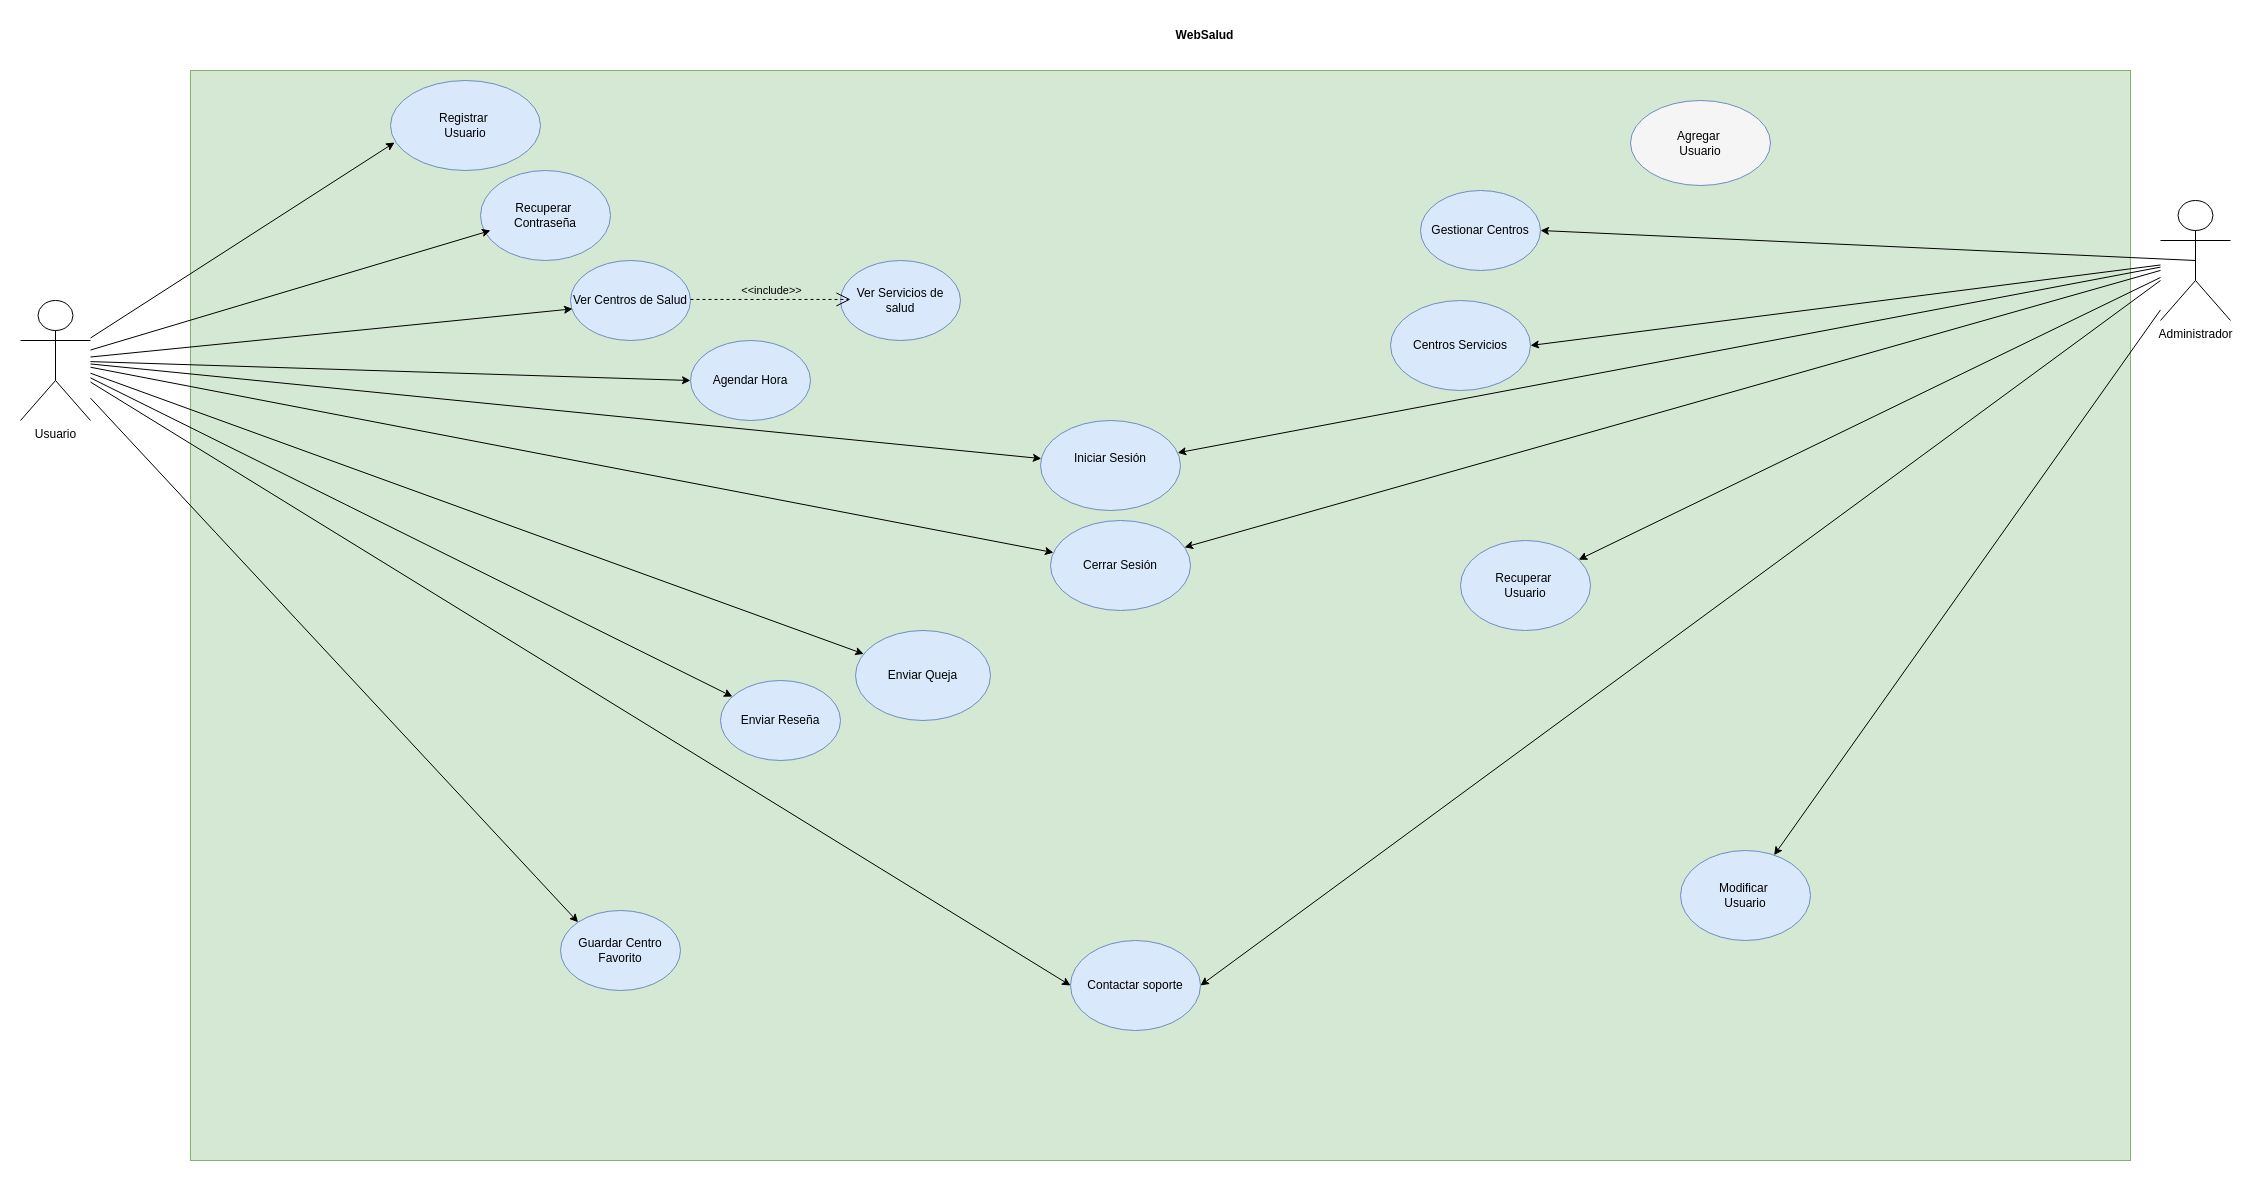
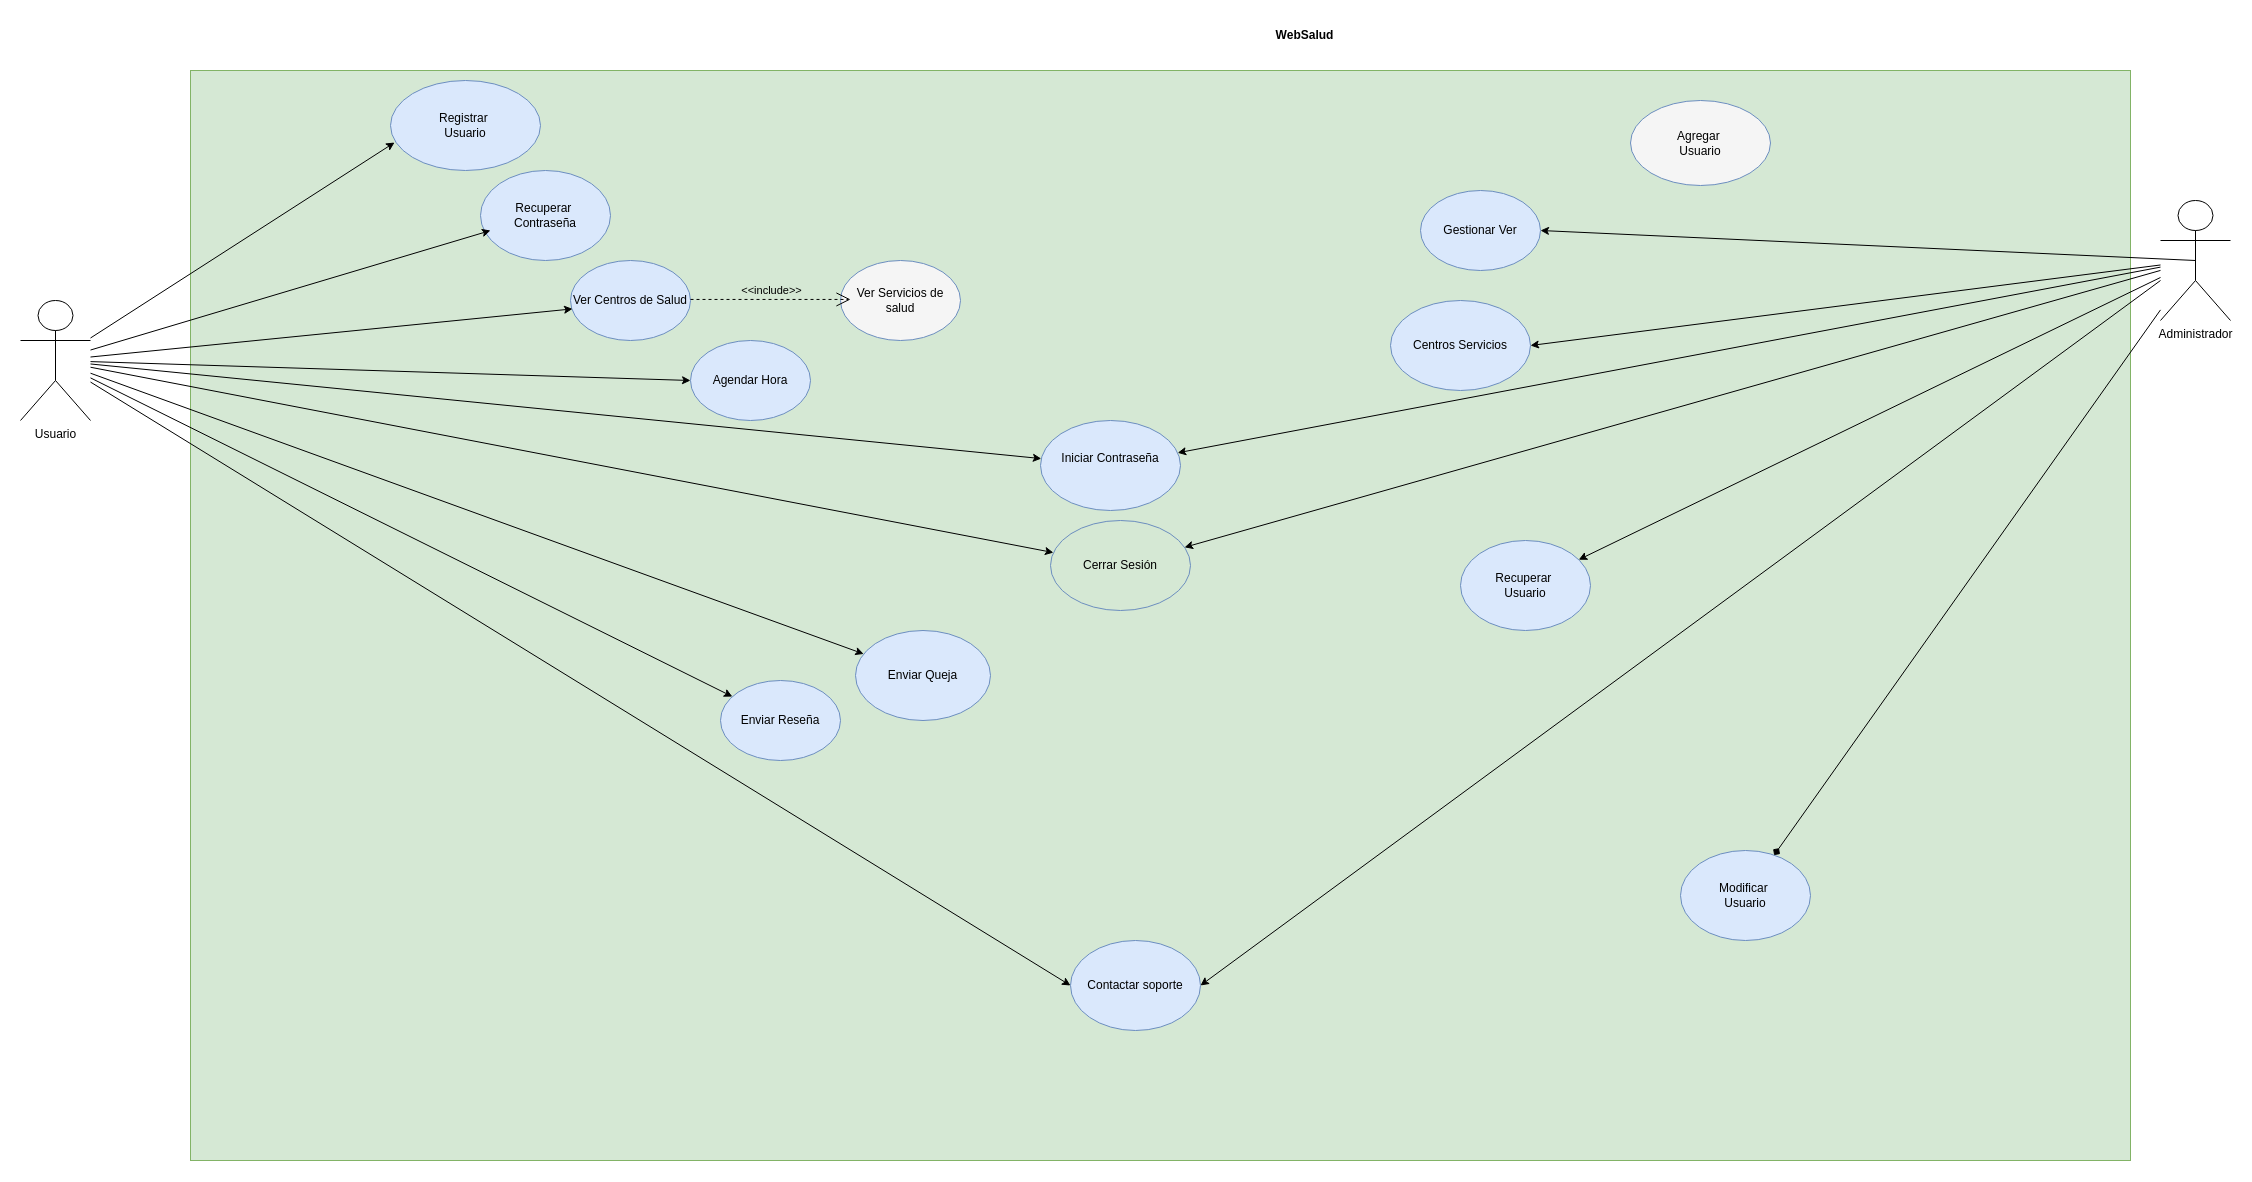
node "WebSalud": moved (1205, 36) -> (1305, 36)
node "Gestionar Centros": label "Gestionar Centros" -> "Gestionar Ver"
node "Ver Servicios de salud": fillcolor #dae8fc -> #f5f5f5
node "Iniciar Sesión": label "Iniciar Sesión" -> "Iniciar Contraseña"
node "Cerrar Sesión": fillcolor #dae8fc -> #d5e8d4
edge "Usuario" -> "Guardar Centro Favorito": removed
edge "Administrador" -> "Modificar Usuario": arrowhead classic -> diamond
node "Guardar Centro Favorito": removed
